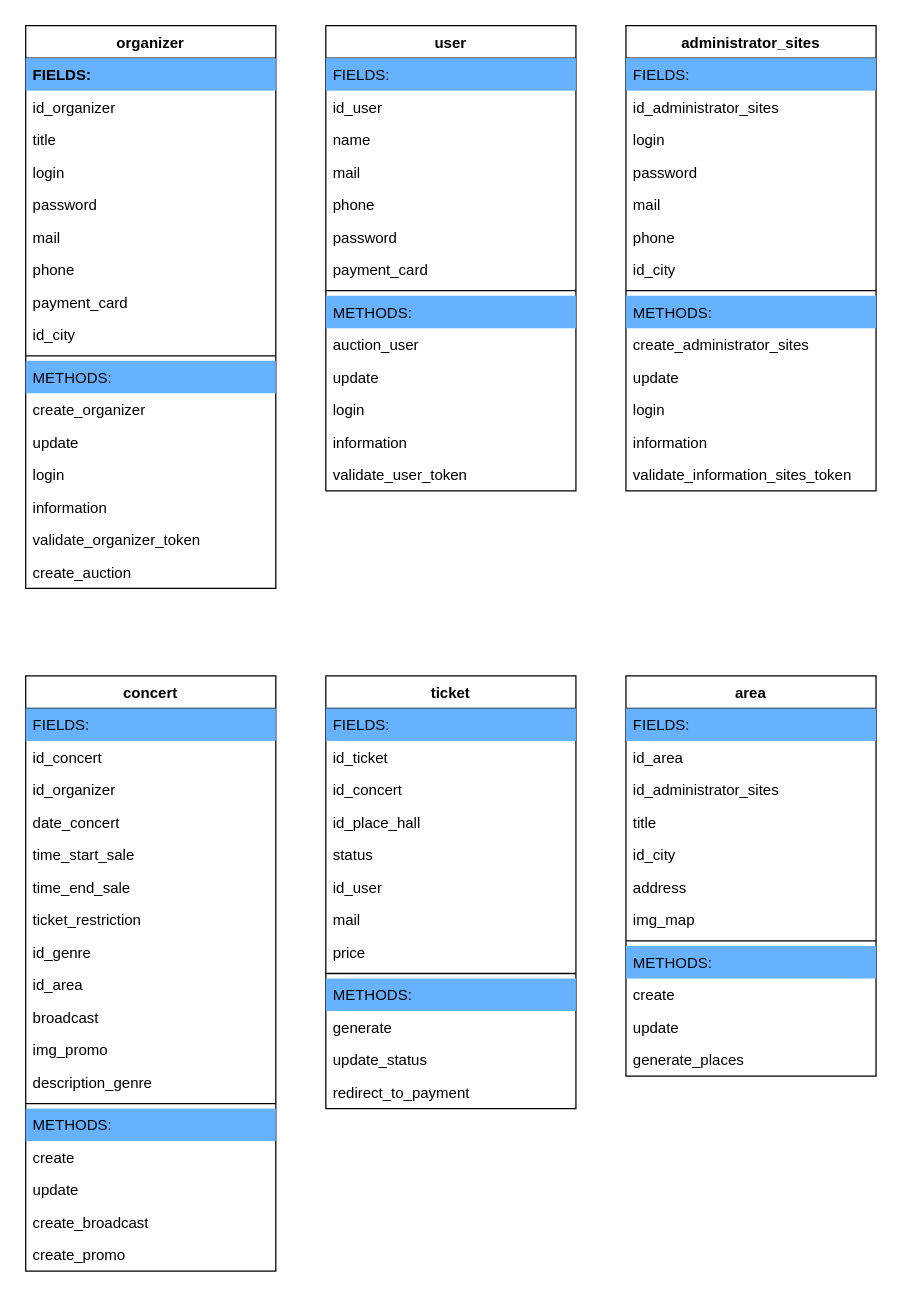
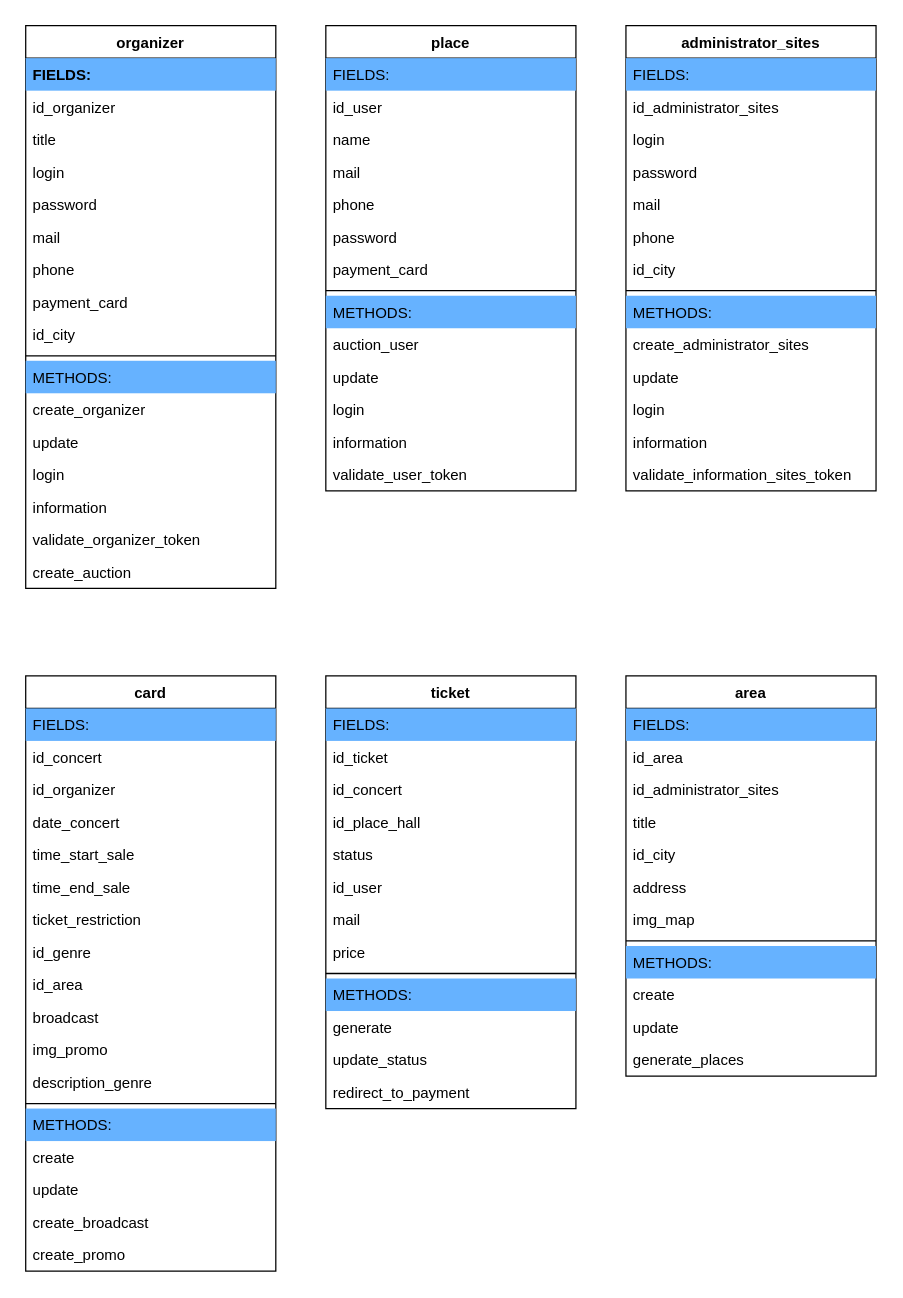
node "user": label "user" -> "place"
node "concert": label "concert" -> "card"
